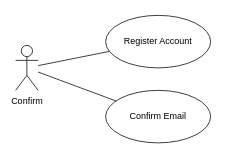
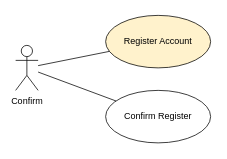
node "Register Account": fillcolor #ffffff -> #fff2cc
node "Confirm Email": label "Confirm Email" -> "Confirm Register"
